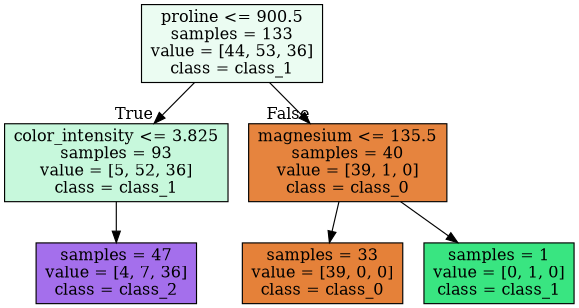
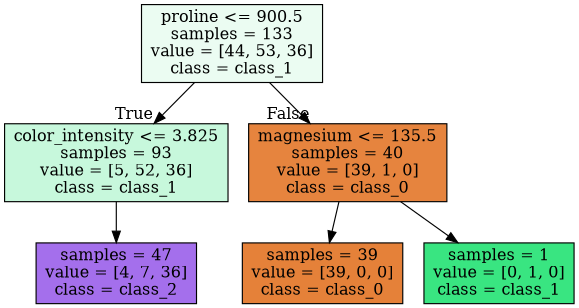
node "samples = 33 value = [39, 0, 0] class = class_0": label "samples = 33 value = [39, 0, 0] class = class_0" -> "samples = 39 value = [39, 0, 0] class = class_0"
